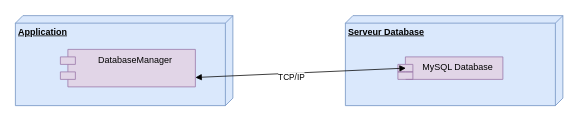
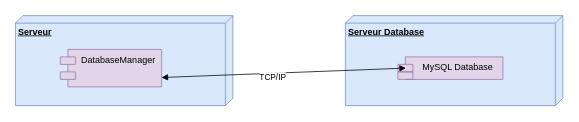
node "Application": label "Application" -> "Serveur"
node "DatabaseManager": size 135x38 -> 101x38
